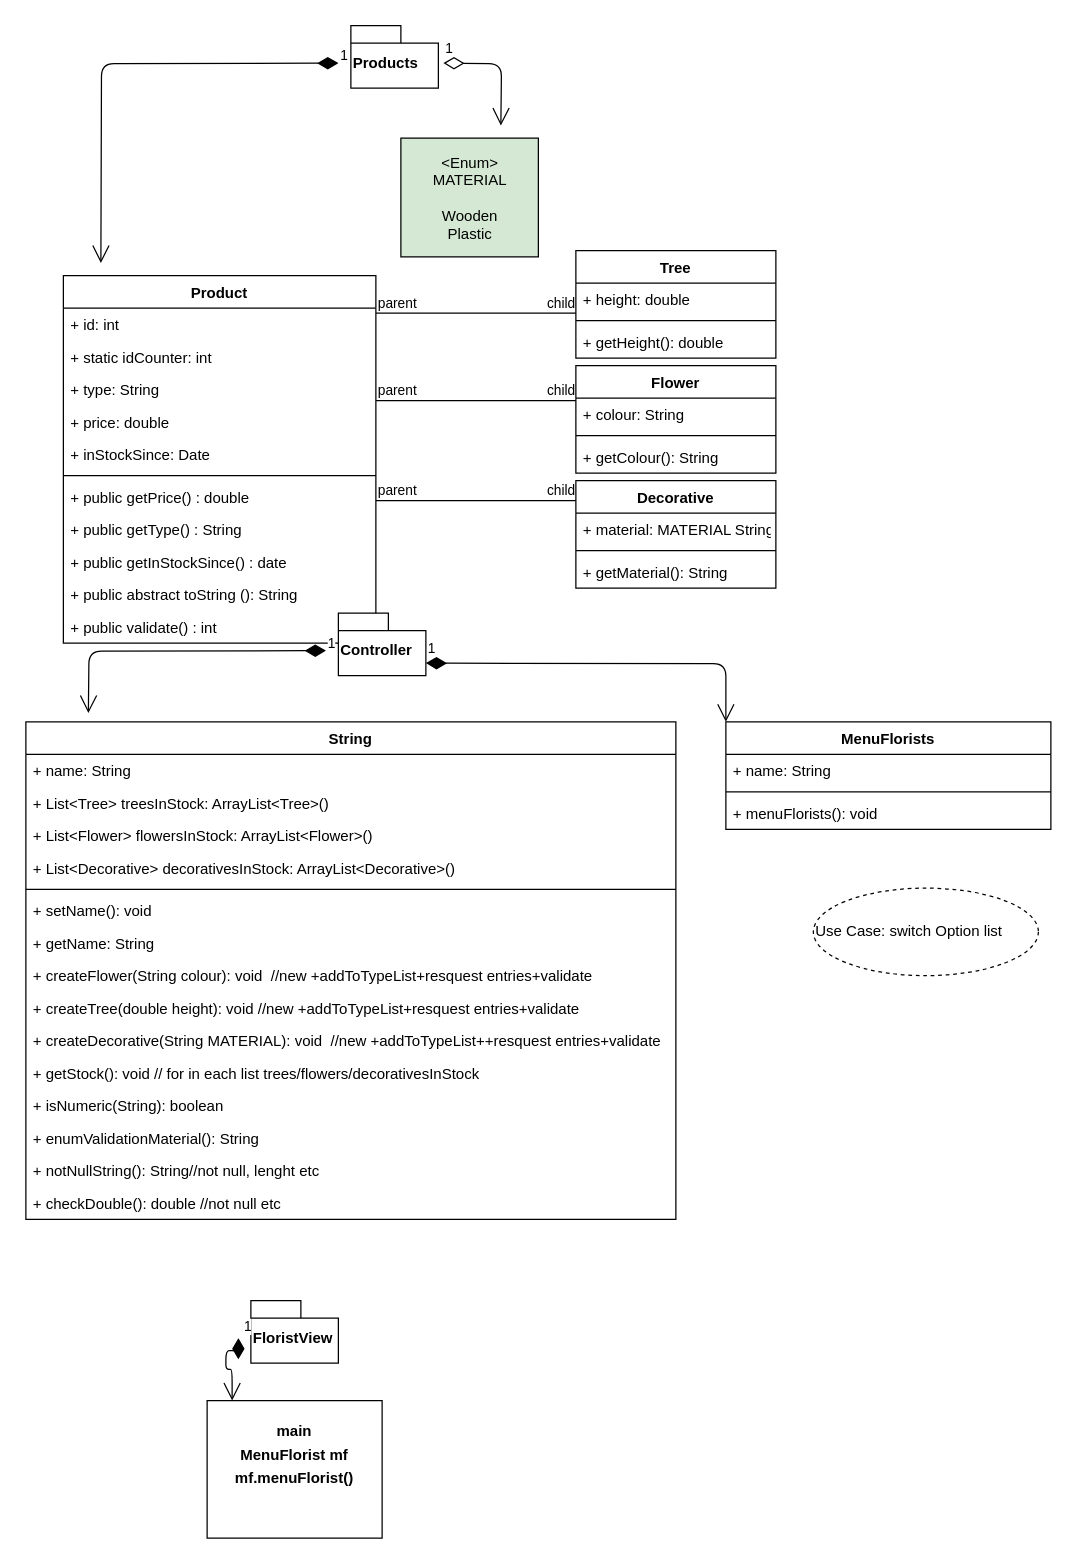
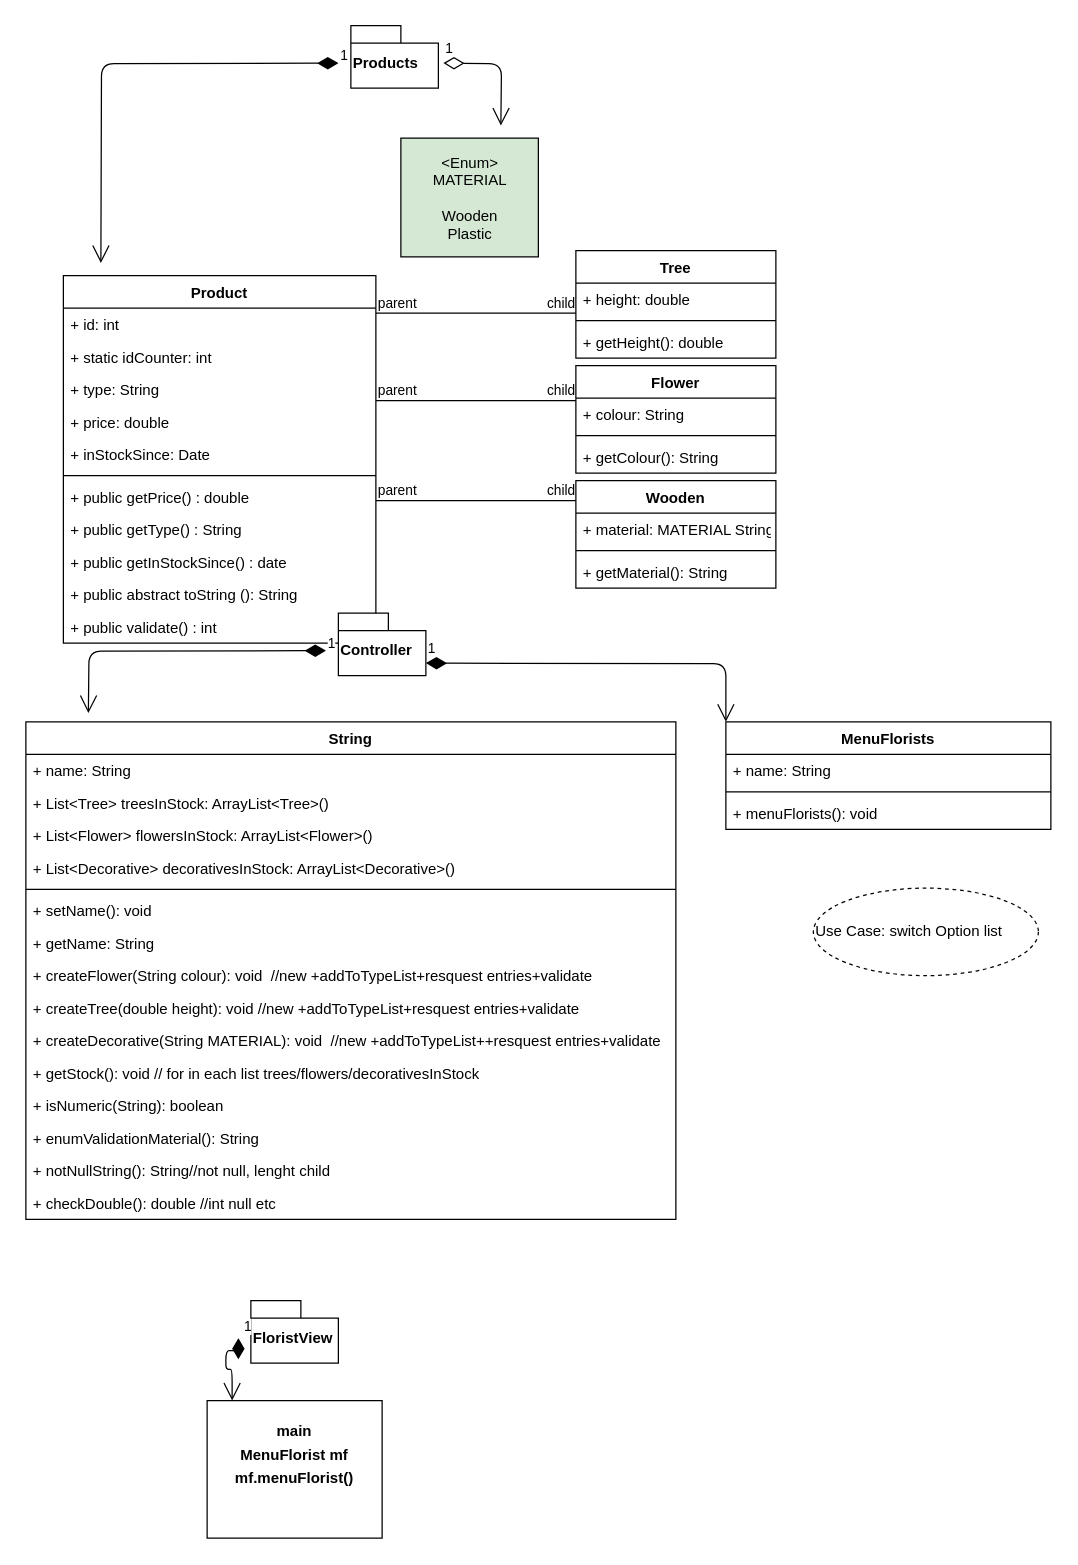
node "Decorative": label "Decorative" -> "Wooden"
node "+ notNullString(): String//not null, lenght etc": label "+ notNullString(): String//not null, lenght etc" -> "+ notNullString(): String//not null, lenght child"
node "+ checkDouble(): double //not null etc": label "+ checkDouble(): double //not null etc" -> "+ checkDouble(): double //int null etc"
